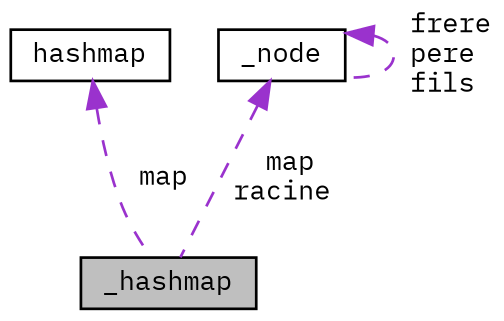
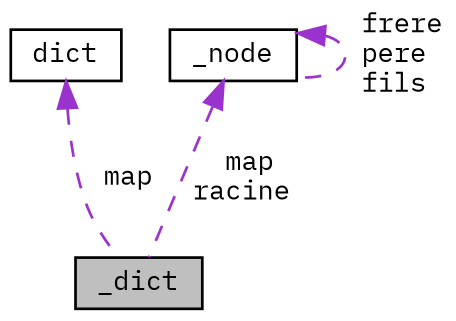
node "hashmap": label "hashmap" -> "dict"
node "_hashmap": label "_hashmap" -> "_dict"
